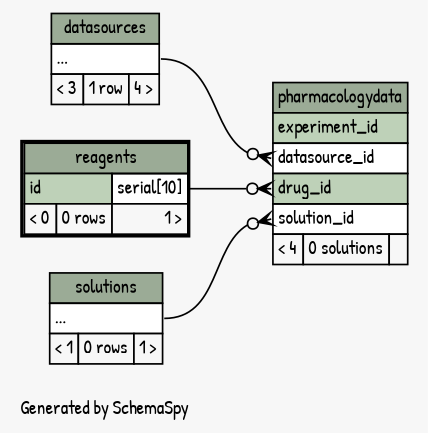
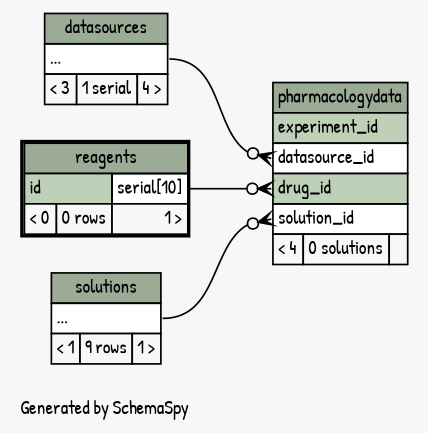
node "datasources": text "1 row" -> "1 serial"
node "solutions": text "0 rows" -> "9 rows"
